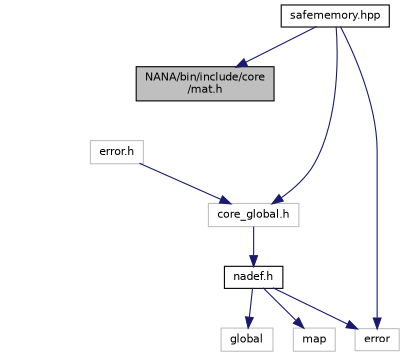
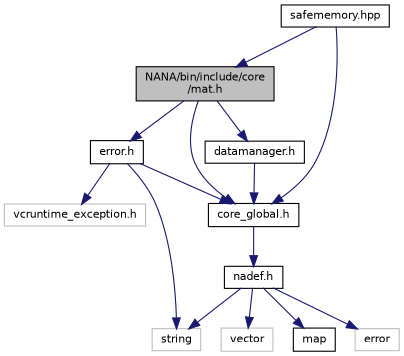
edge "NANA/bin/include/core /mat.h" -> "error.h": added
node "error.h": color grey75 -> black
node "datamanager.h": added
edge "NANA/bin/include/core /mat.h" -> "core_global.h": added
edge "safememory.hpp" -> "error": removed
node "vcruntime_exception.h": added
node "core_global.h": color grey75 -> black
node "string": added
node "global": label "global" -> "vector"
node "map": color grey75 -> black
